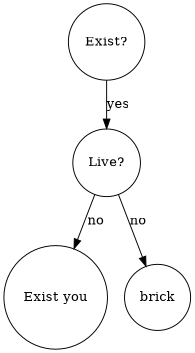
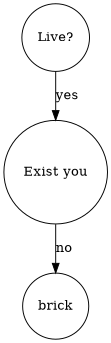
node "Exist?": removed
edge "Live?" -> "Exist you": label "no" -> "yes"
edge "Live?" -> "brick": now "Exist you" -> "brick"
